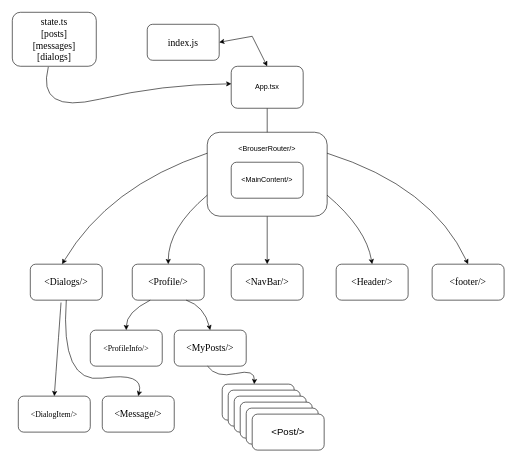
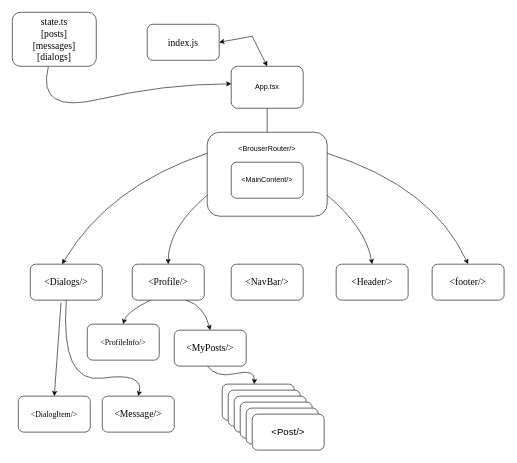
edge "<BrouserRouter/>" -> "<NavBar/>": removed
node "<ProfileInfo/>": moved (126, 348) -> (123, 342)
